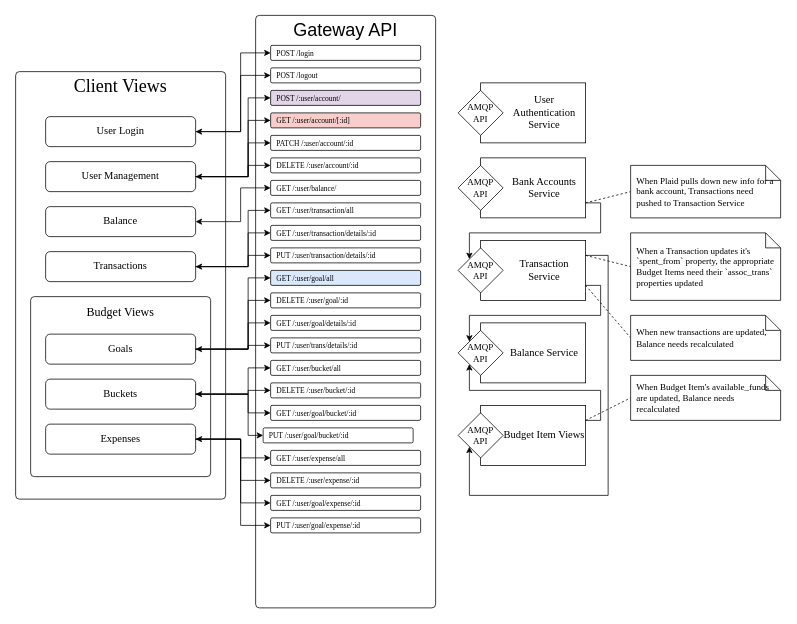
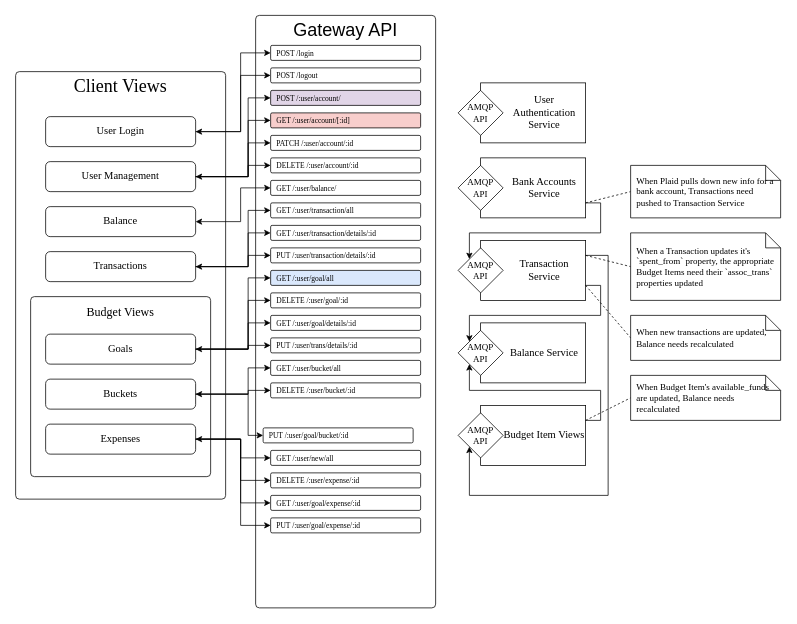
edge "Buckets" -> "GET /:user/goal/bucket/:id": removed
node "GET /:user/goal/bucket/:id": removed
node "GET /:user/expense/all": label "GET /:user/expense/all" -> "GET /:user/new/all"
